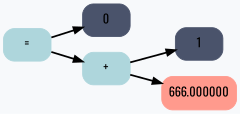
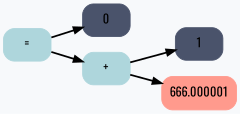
node "666.000000": label "666.000000" -> "666.000001"
